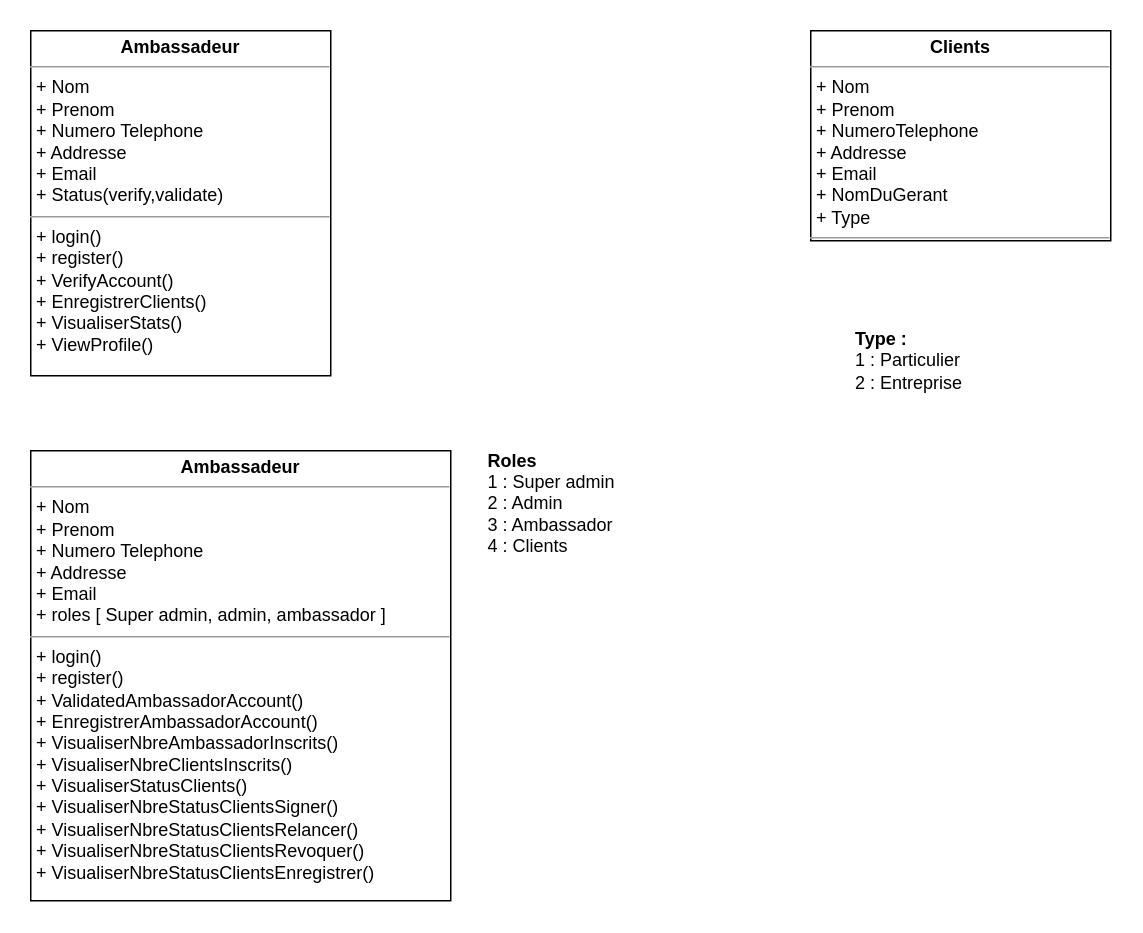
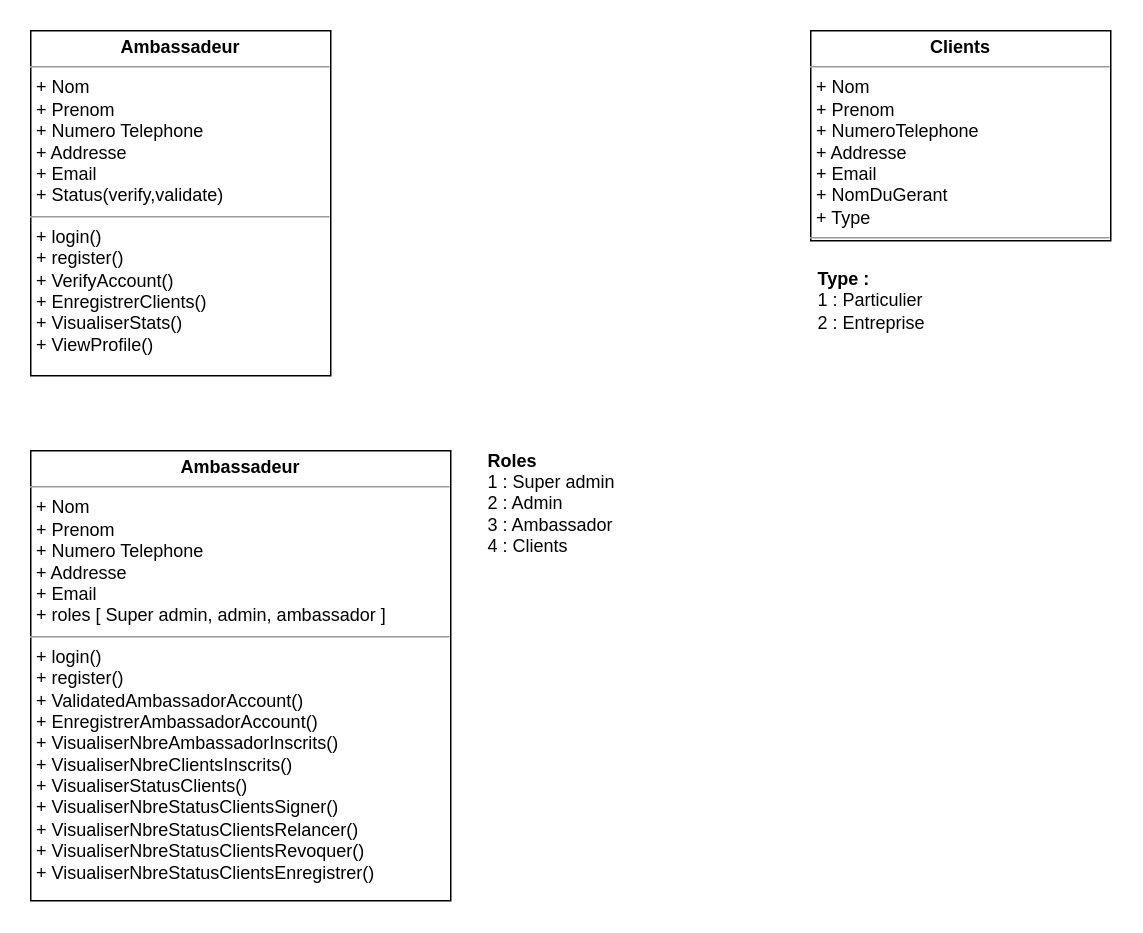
node "Type : 1 : Particulier 2 : Entreprise": moved (946, 361) -> (908, 301)
